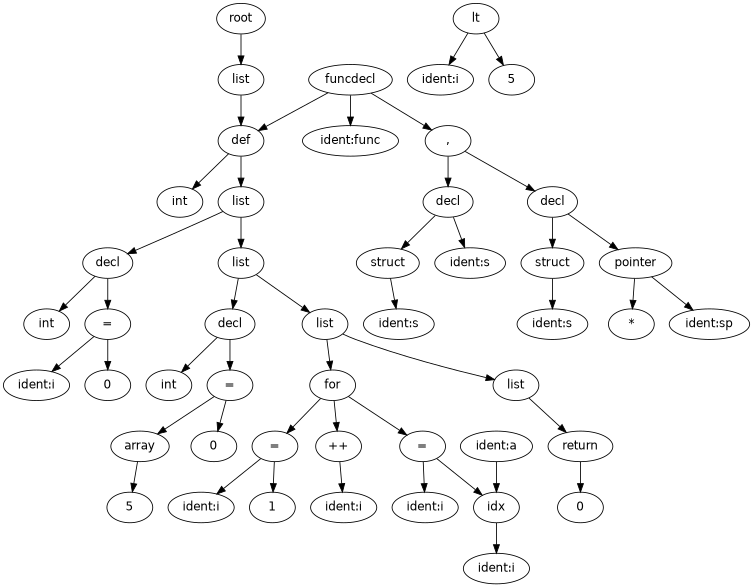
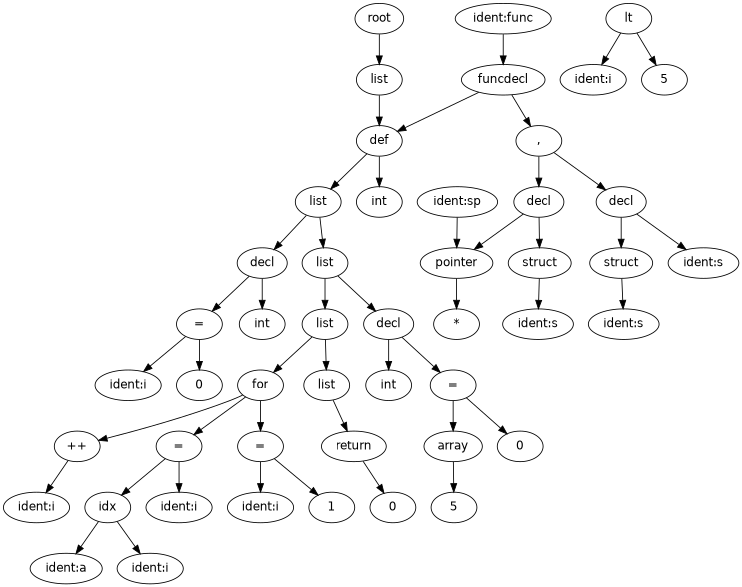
edge "funcdecl" -> "ident:func": reversed
edge "pointer" -> "ident:sp": reversed
edge "ident:a" -> "idx": reversed
